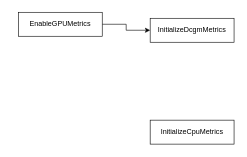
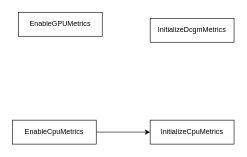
edge "EnableGPUMetrics" -> "InitializeDcgmMetrics": removed
node "EnableCpuMetrics": added
edge "EnableCpuMetrics" -> "InitializeCpuMetrics": added
